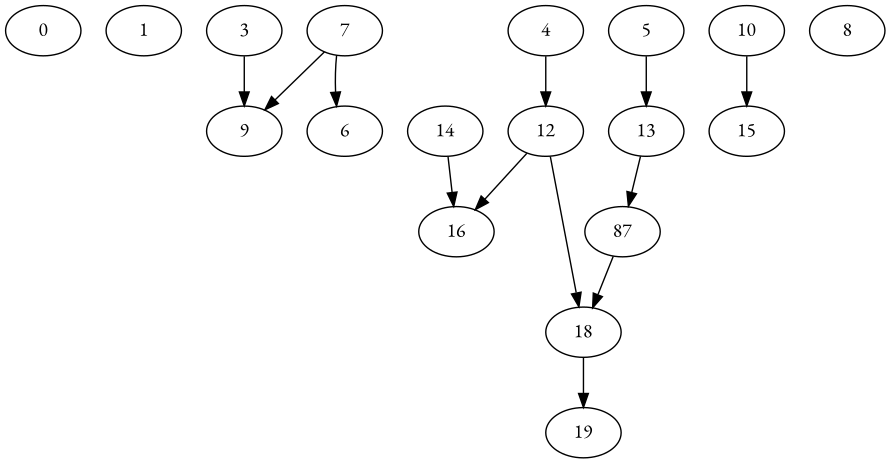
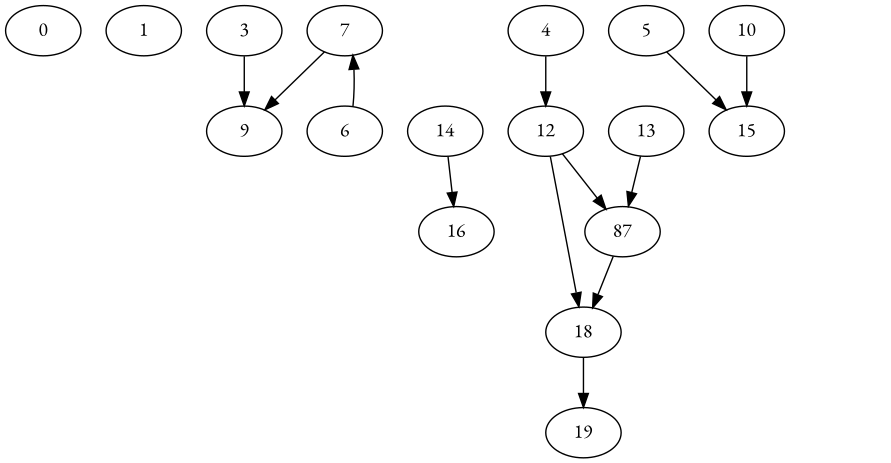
node "8": removed
edge "7" -> "6": reversed
edge "5" -> "13": now "5" -> "15"
edge "12" -> "16": now "12" -> "87"
